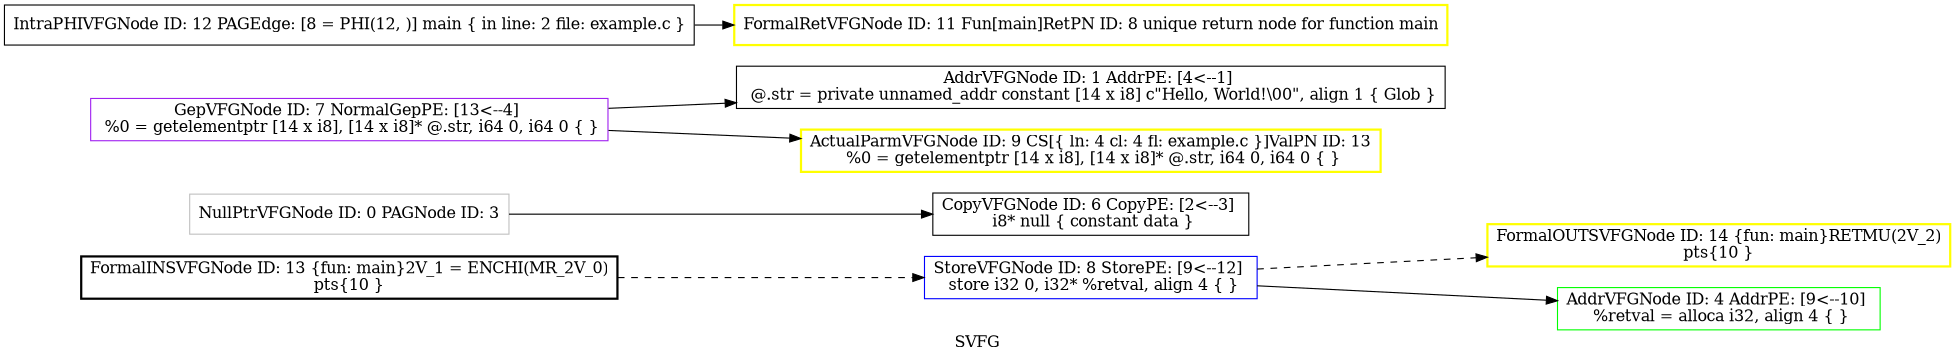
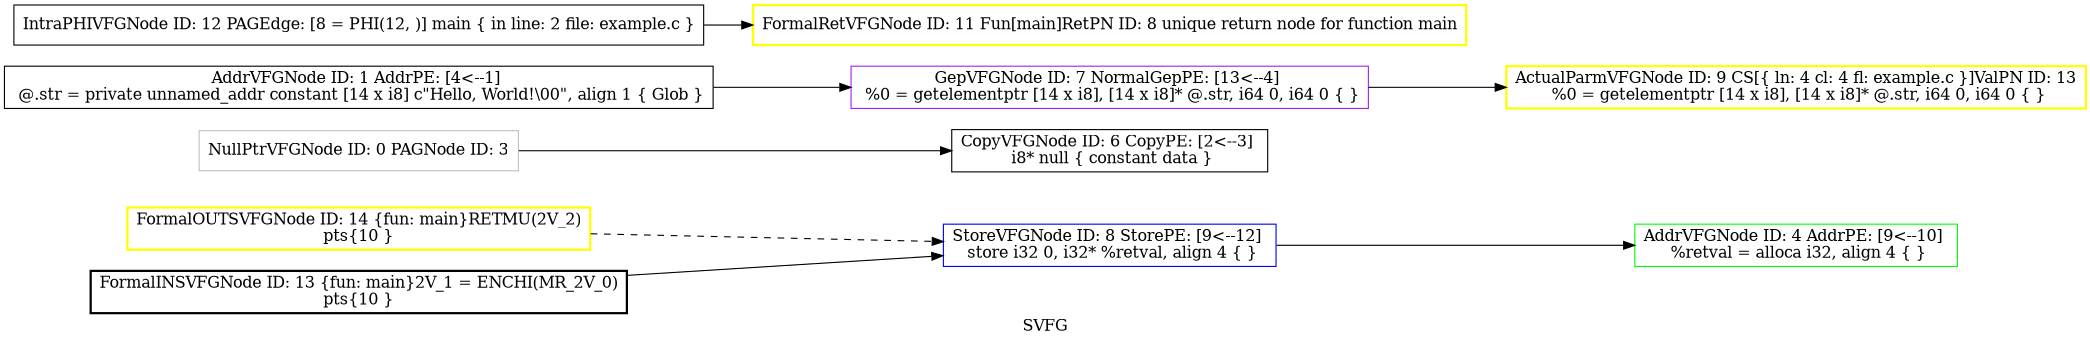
edge "GepVFGNode ID: 7 NormalGepPE: [13<--4]" -> "AddrVFGNode ID: 1 AddrPE: [4<--1]": reversed
edge "StoreVFGNode ID: 8 StorePE: [9<--12]" -> "FormalOUTSVFGNode ID: 14 {fun: main}RETMU(2V_2)": reversed
edge "FormalINSVFGNode ID: 13 {fun: main}2V_1 = ENCHI(MR_2V_0)" -> "StoreVFGNode ID: 8 StorePE: [9<--12]": style dashed -> solid
